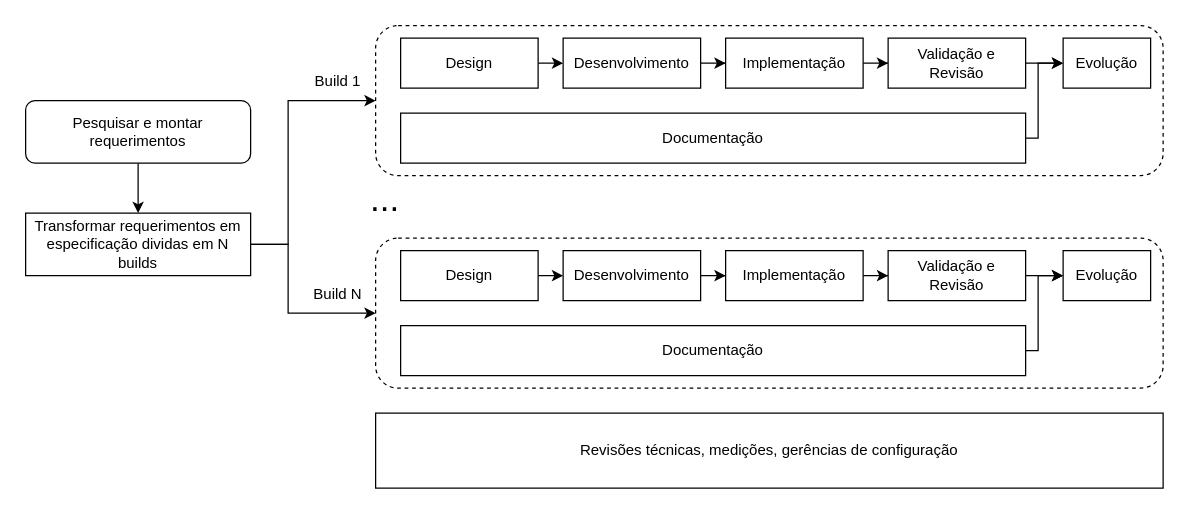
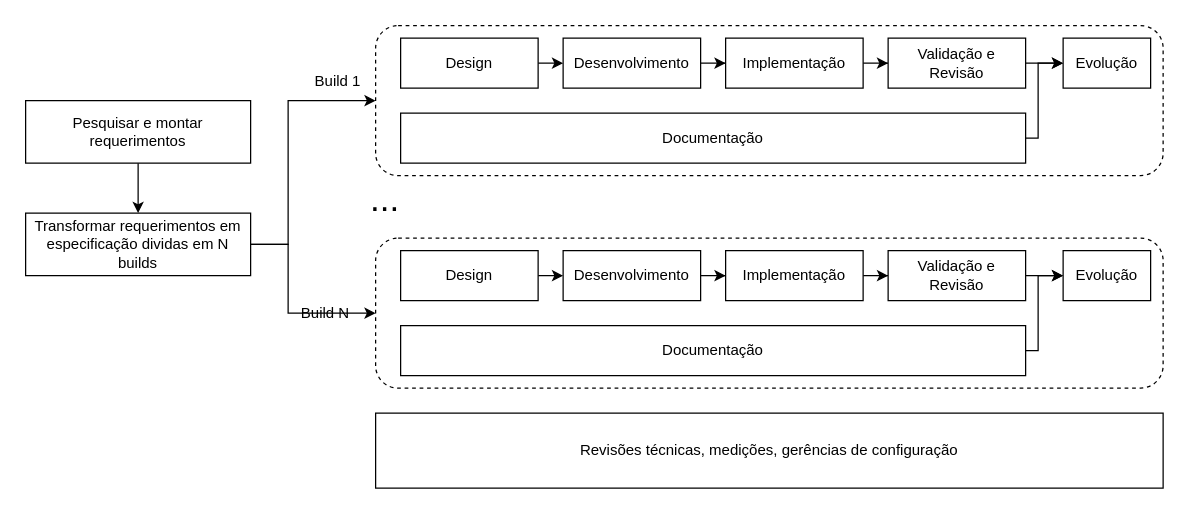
node "Pesquisar e montar requerimentos": shape rounded rectangle -> rectangle
node "Build N": moved (338, 294) -> (326, 313)
